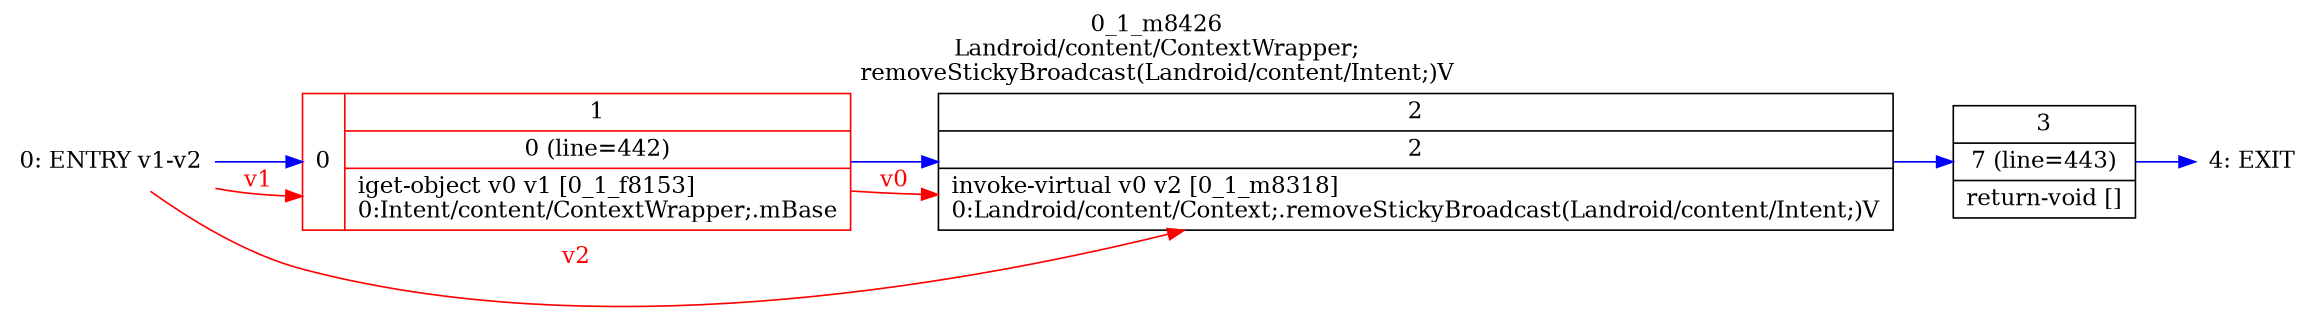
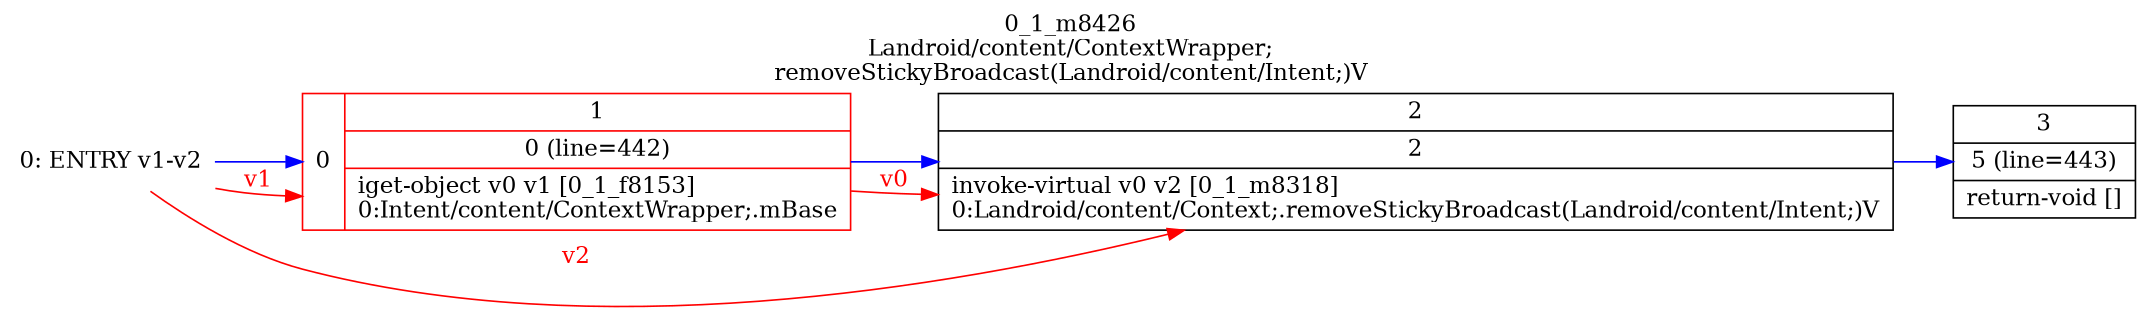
node "3": text "7 (line=443)" -> "5 (line=443)"
node "4: EXIT": removed
